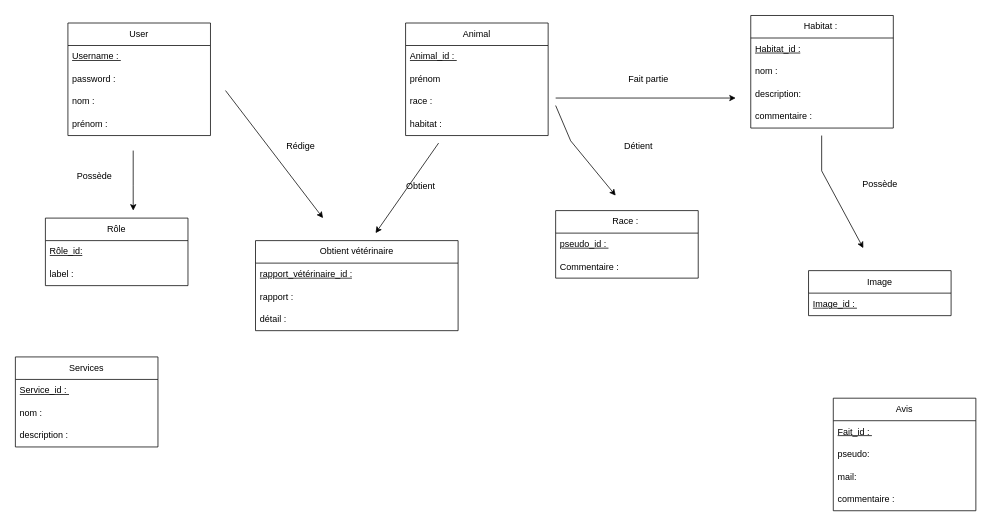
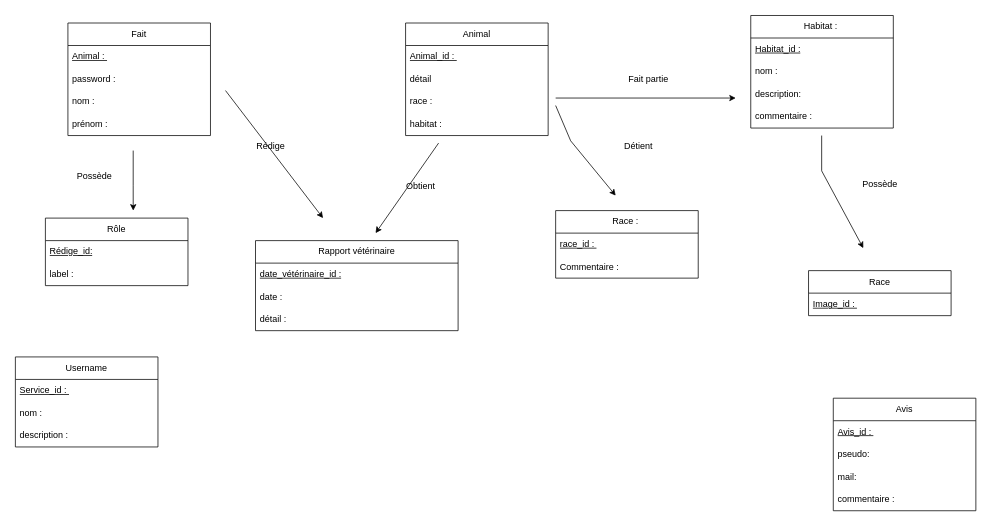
node "User": label "User" -> "Fait"
node "Username :": label "Username :" -> "Animal :"
node "prénom": label "prénom" -> "détail"
node "Rédige": moved (300, 147) -> (270, 147)
node "pseudo_id :": label "pseudo_id :" -> "race_id :"
node "Rôle_id:": label "Rôle_id:" -> "Rédige_id:"
node "Obtient vétérinaire": label "Obtient vétérinaire" -> "Rapport vétérinaire"
node "rapport_vétérinaire_id :": label "rapport_vétérinaire_id :" -> "date_vétérinaire_id :"
node "Image": label "Image" -> "Race"
node "rapport :": label "rapport :" -> "date :"
node "Services": label "Services" -> "Username"
node "Fait_id :": label "Fait_id :" -> "Avis_id :"
